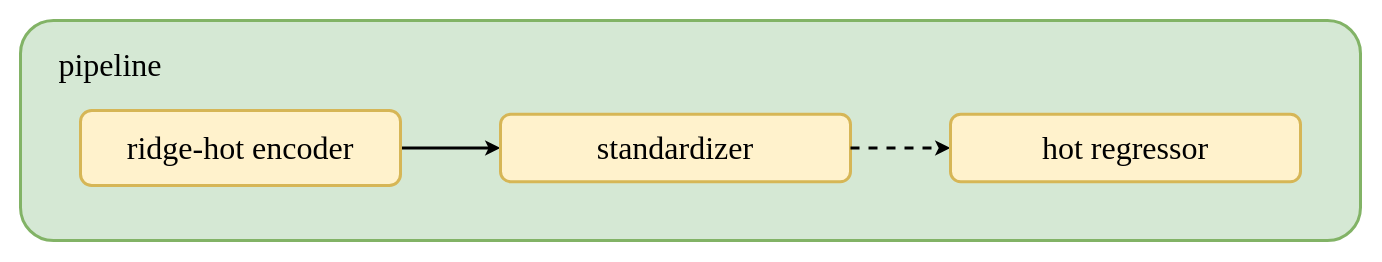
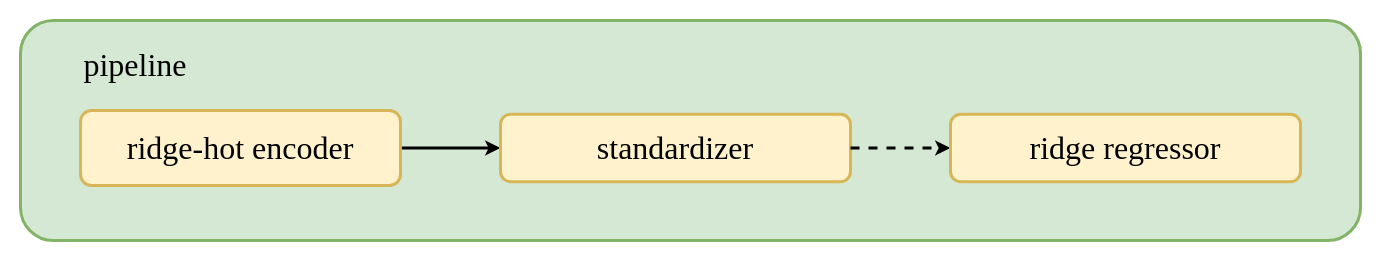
node "pipeline": moved (111, 66) -> (136, 66)
node "hot regressor": label "hot regressor" -> "ridge regressor"
